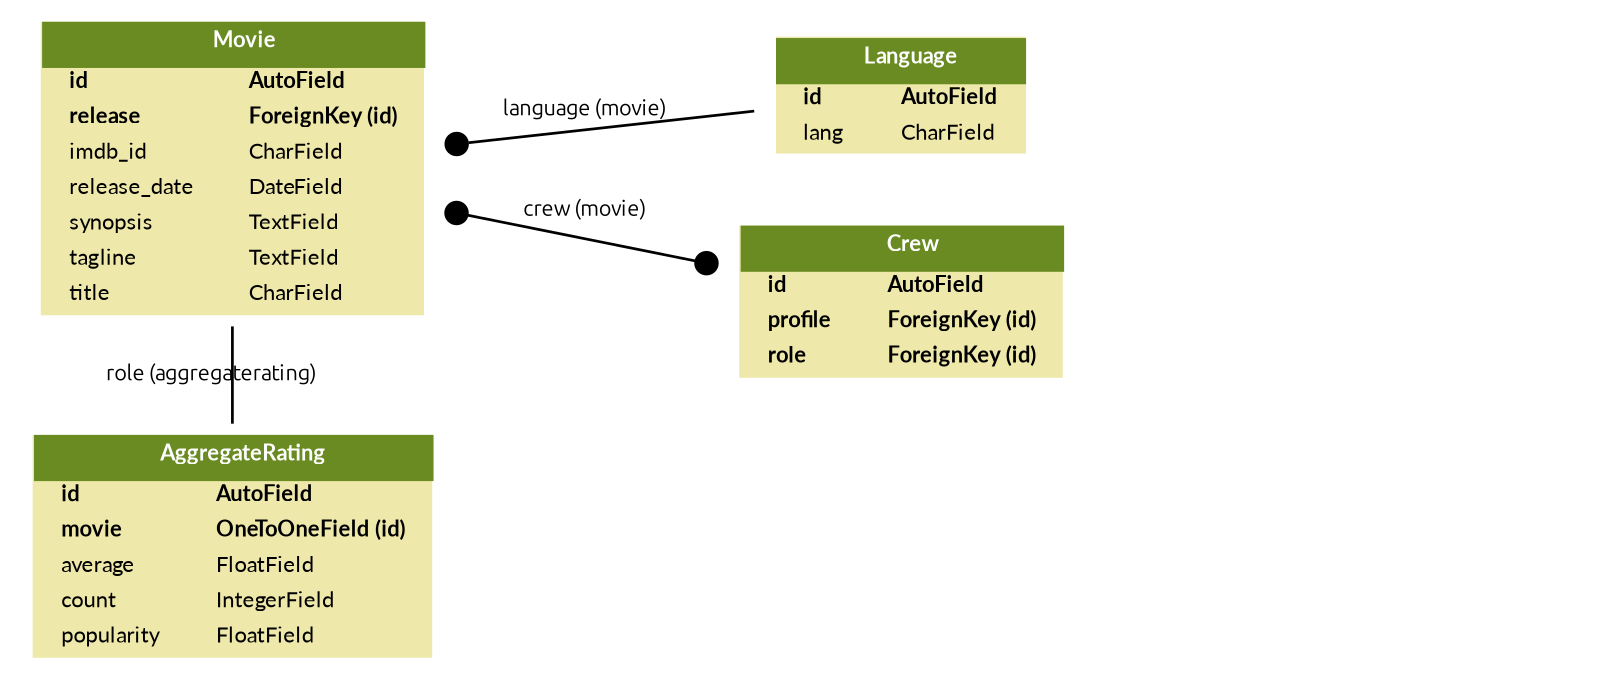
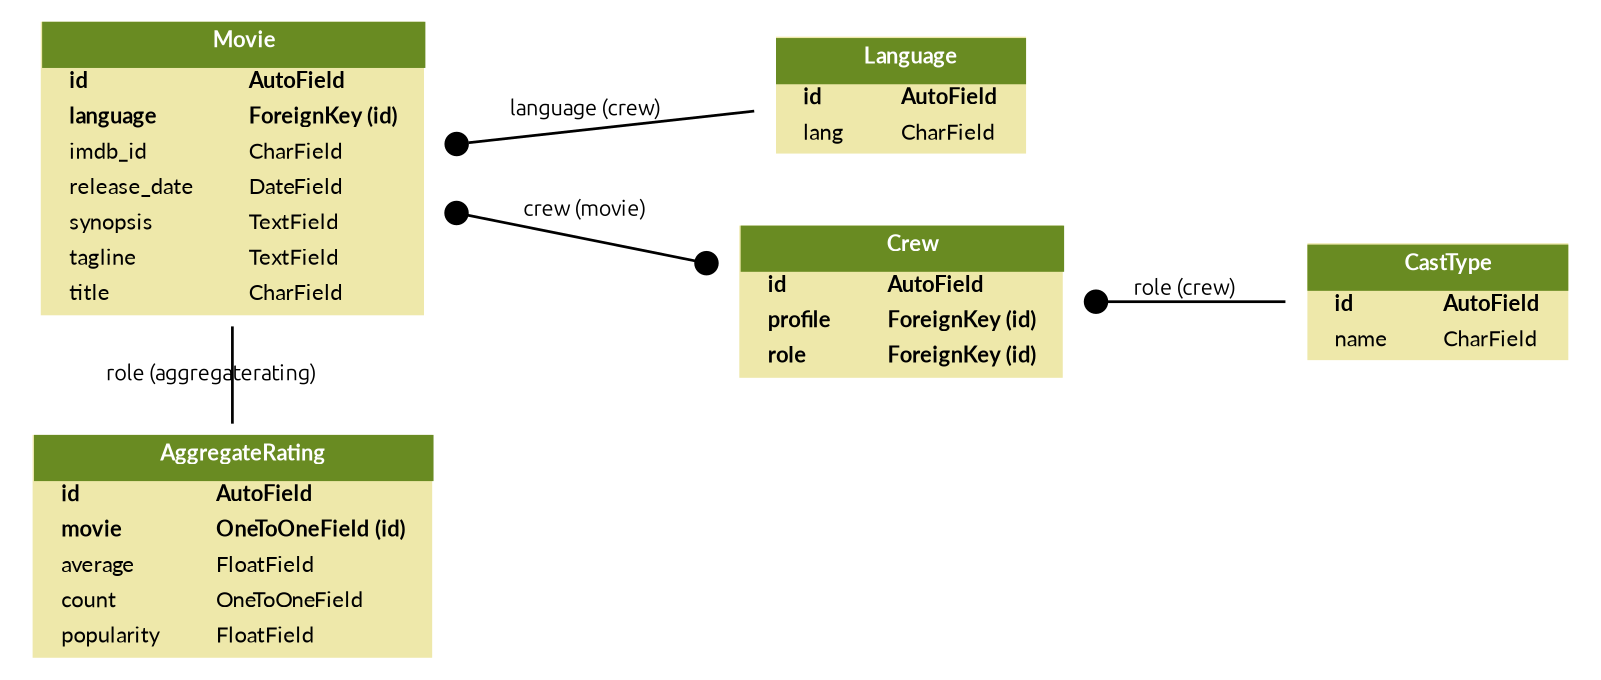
edge "Language" -- "Movie": label "language (movie)" -> "language (crew)"
node "Movie": text "release" -> "language"
node "CastType": added
node "AggregateRating": text "IntegerField" -> "OneToOneField"
